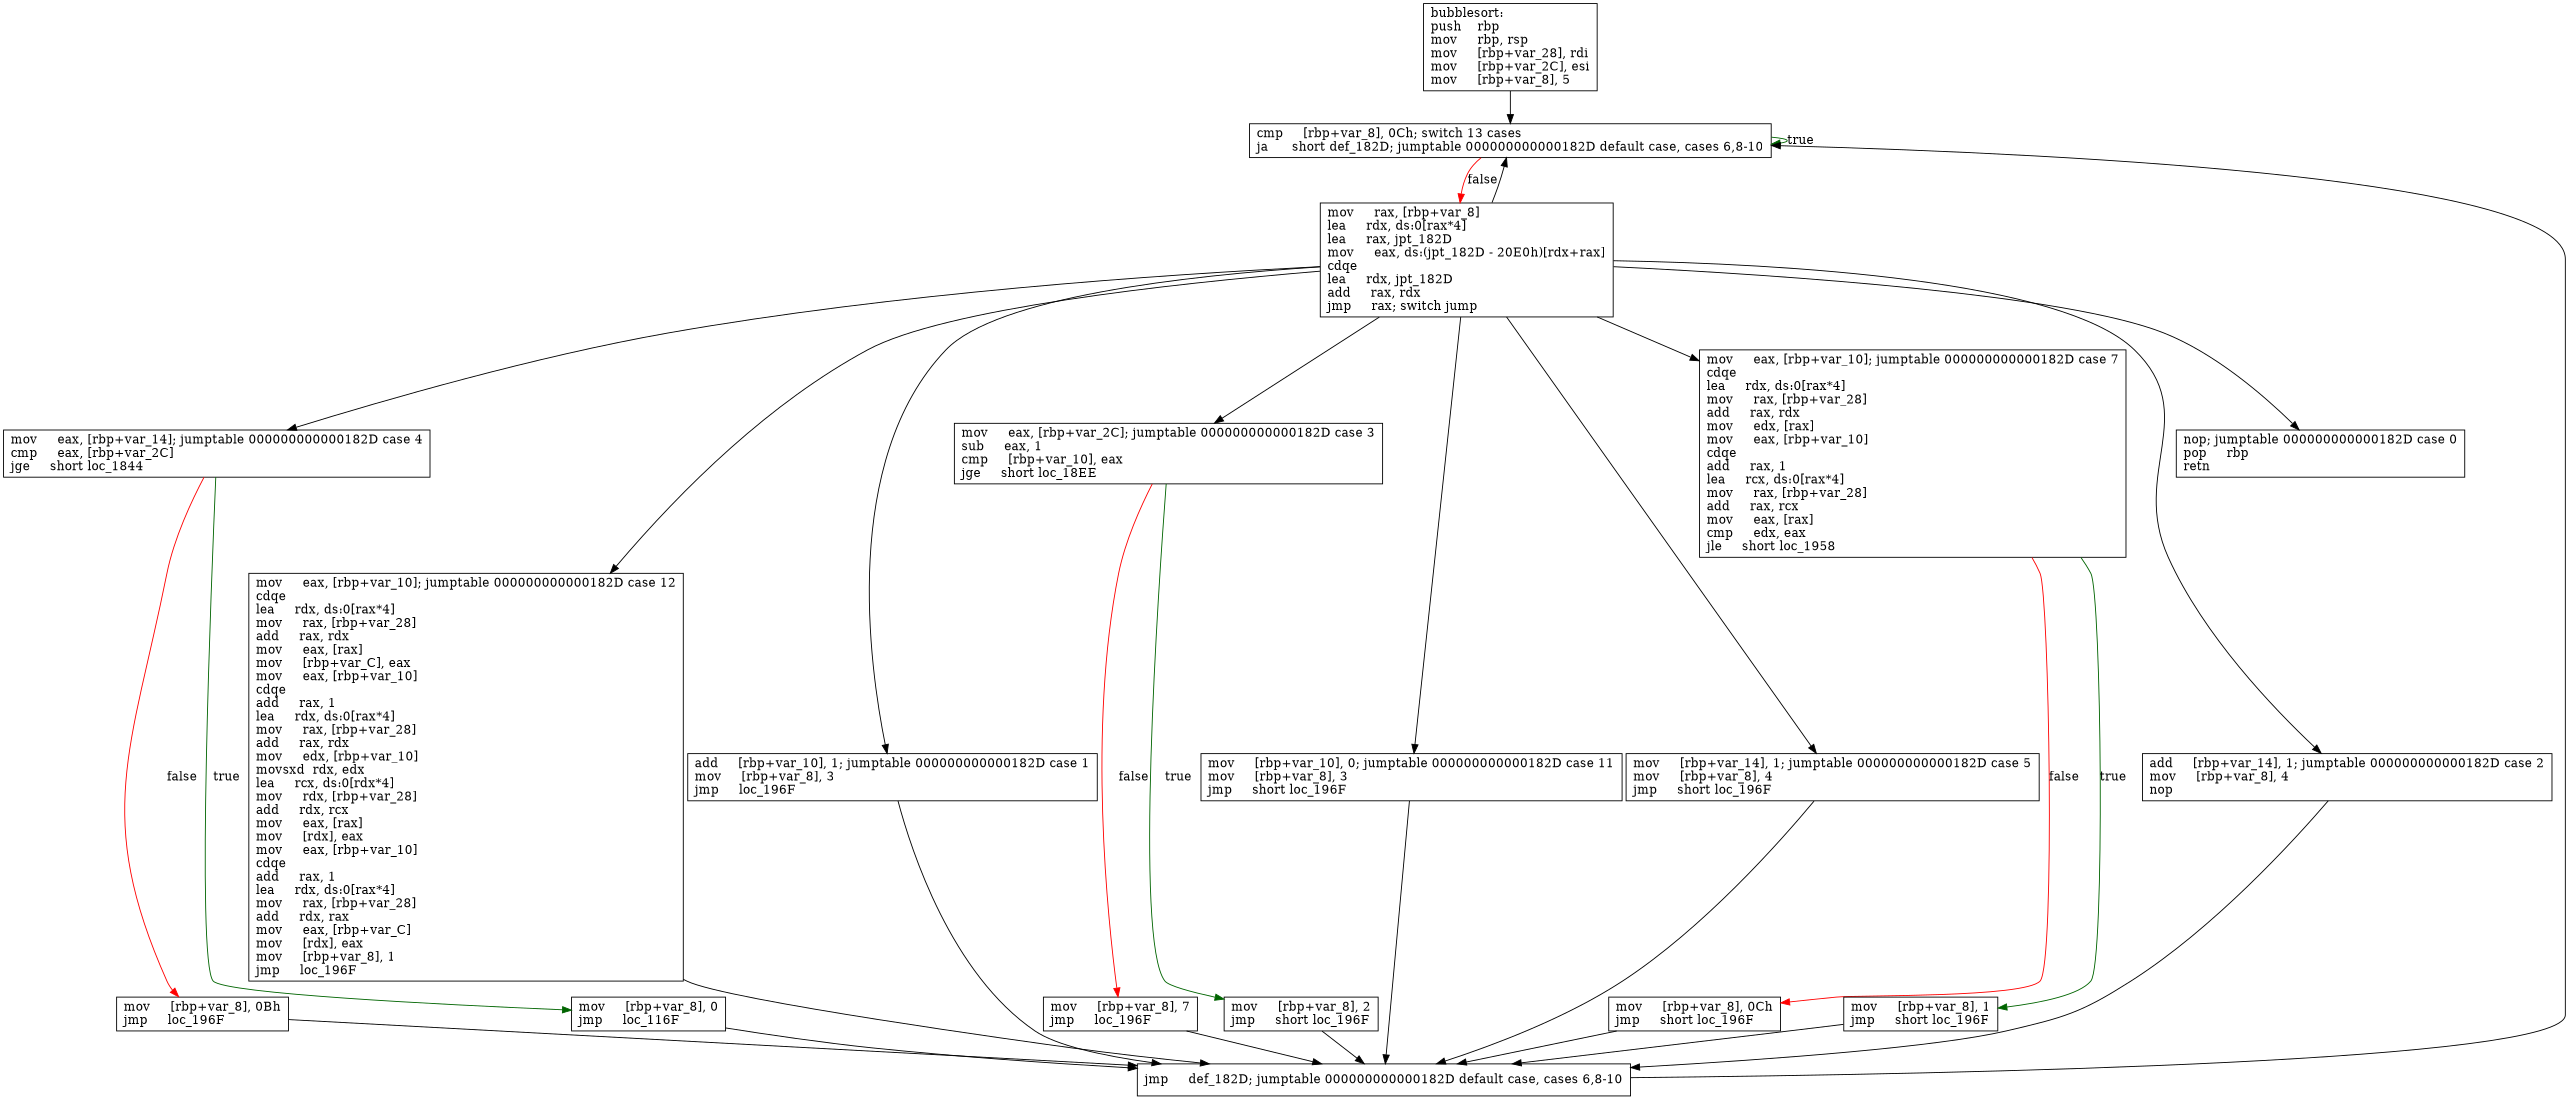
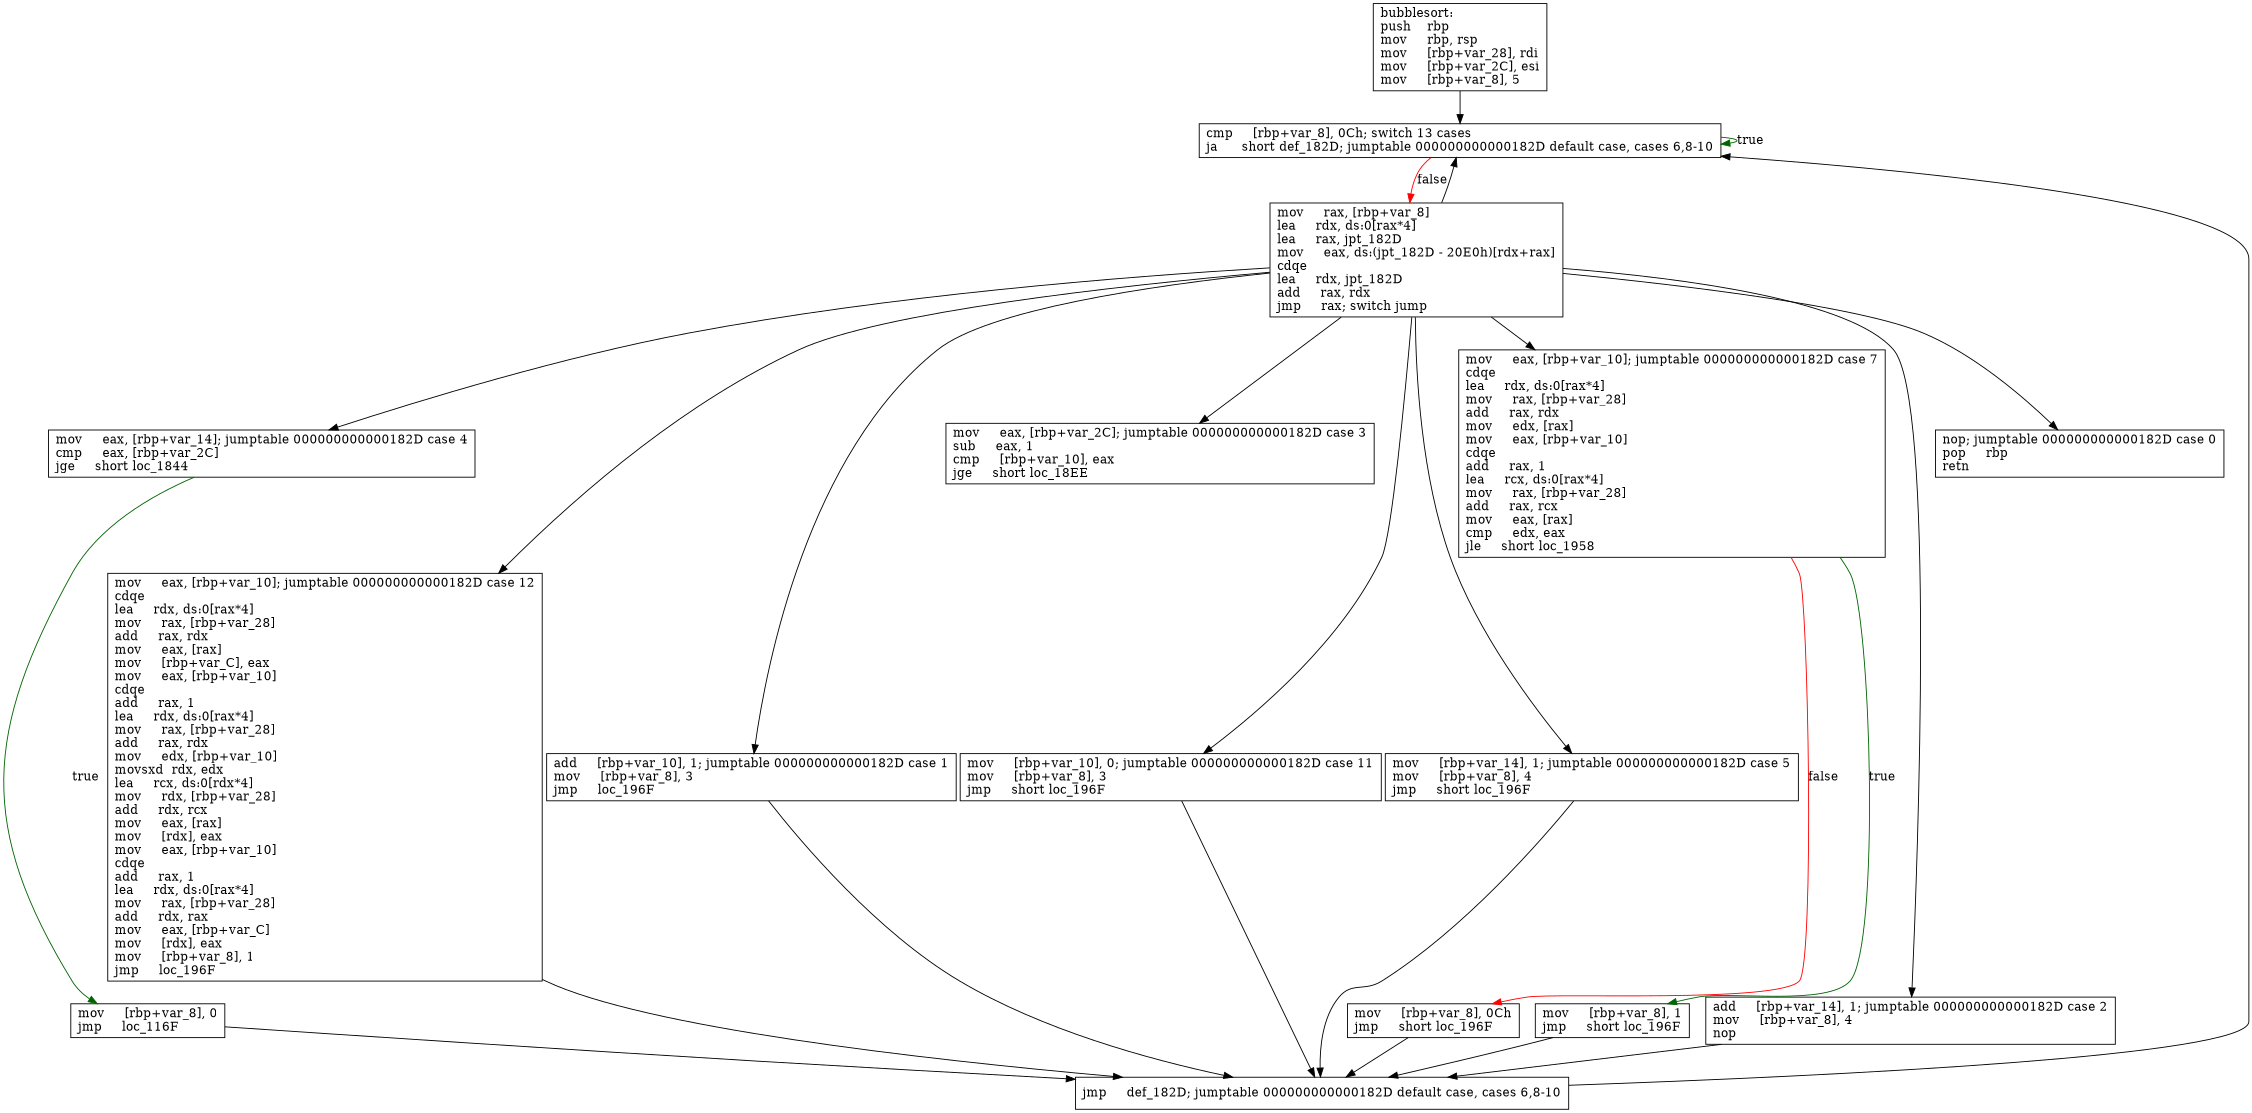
node "mov     [rbp+var_8], 0Bh jmp     loc_196F": removed
node "mov     [rbp+var_8], 7 jmp     loc_196F": removed
node "mov     [rbp+var_8], 2 jmp     short loc_196F": removed
